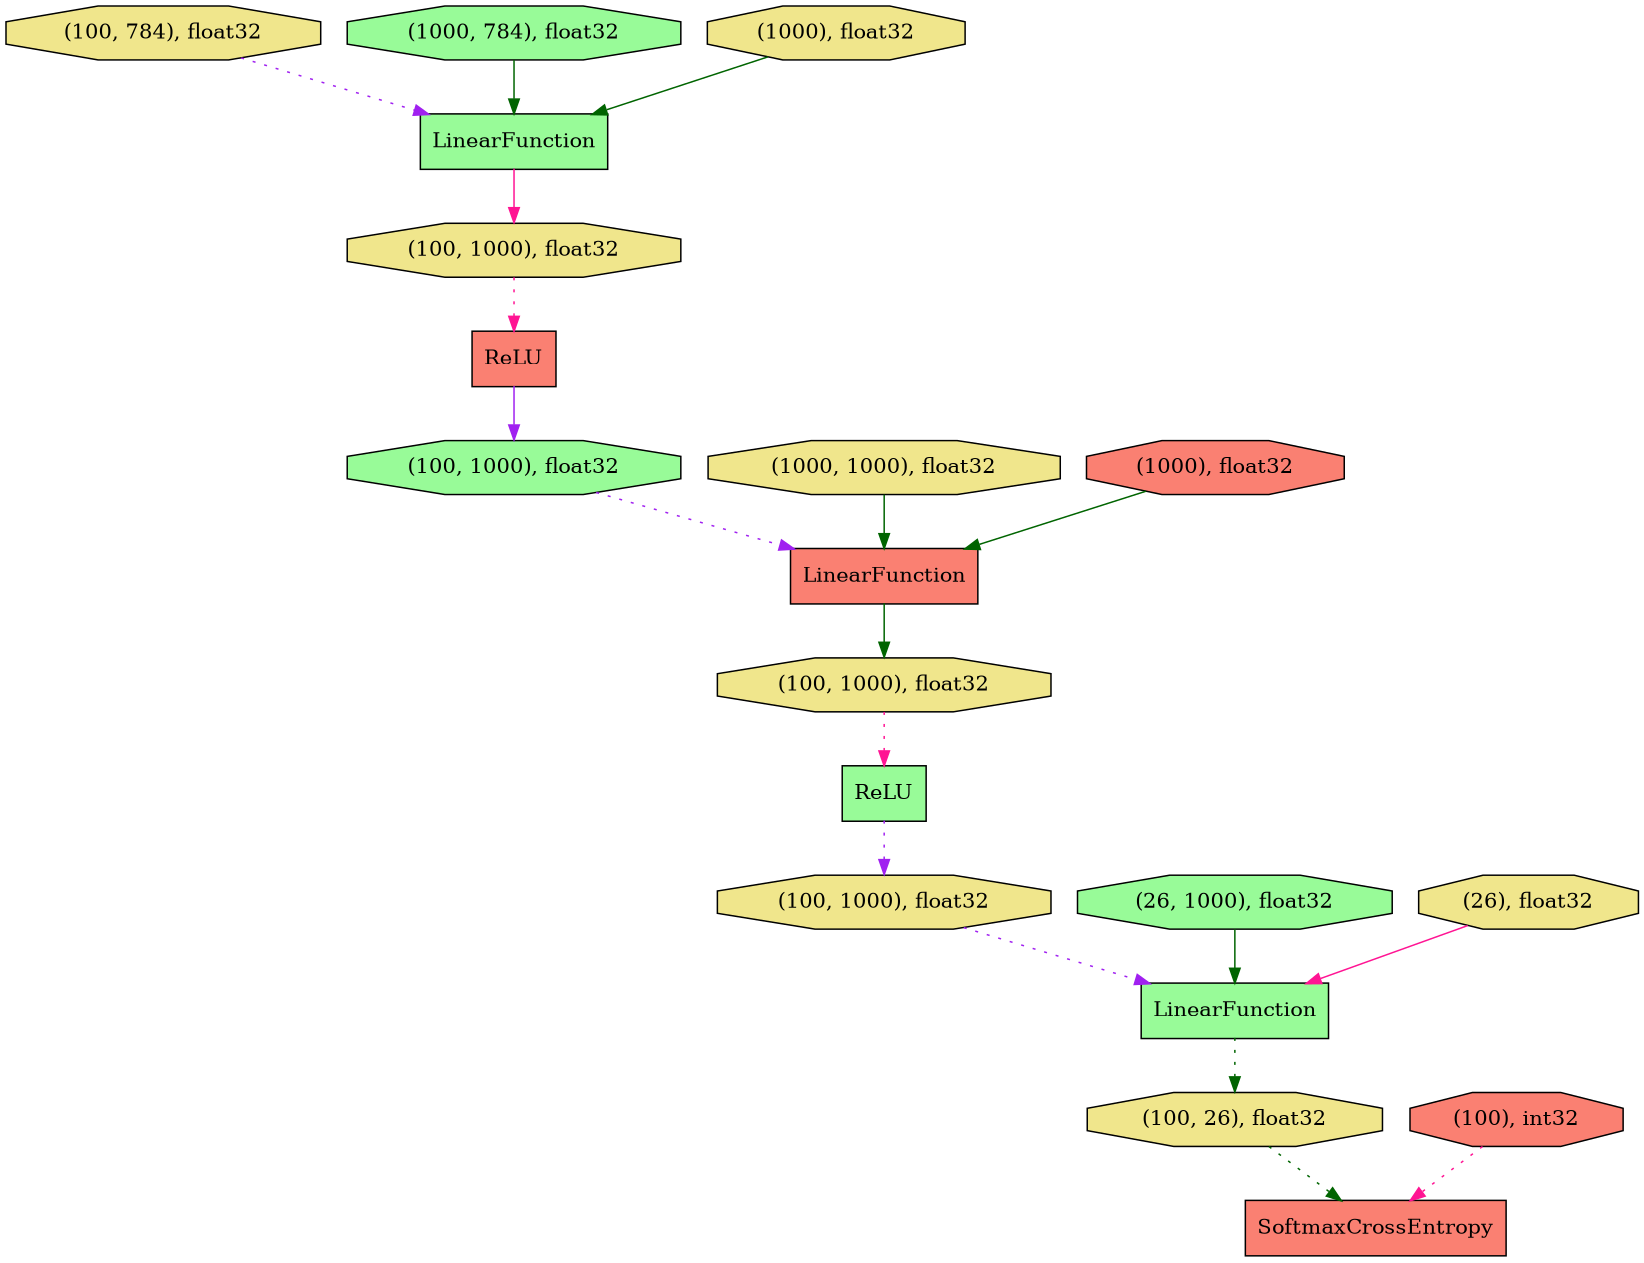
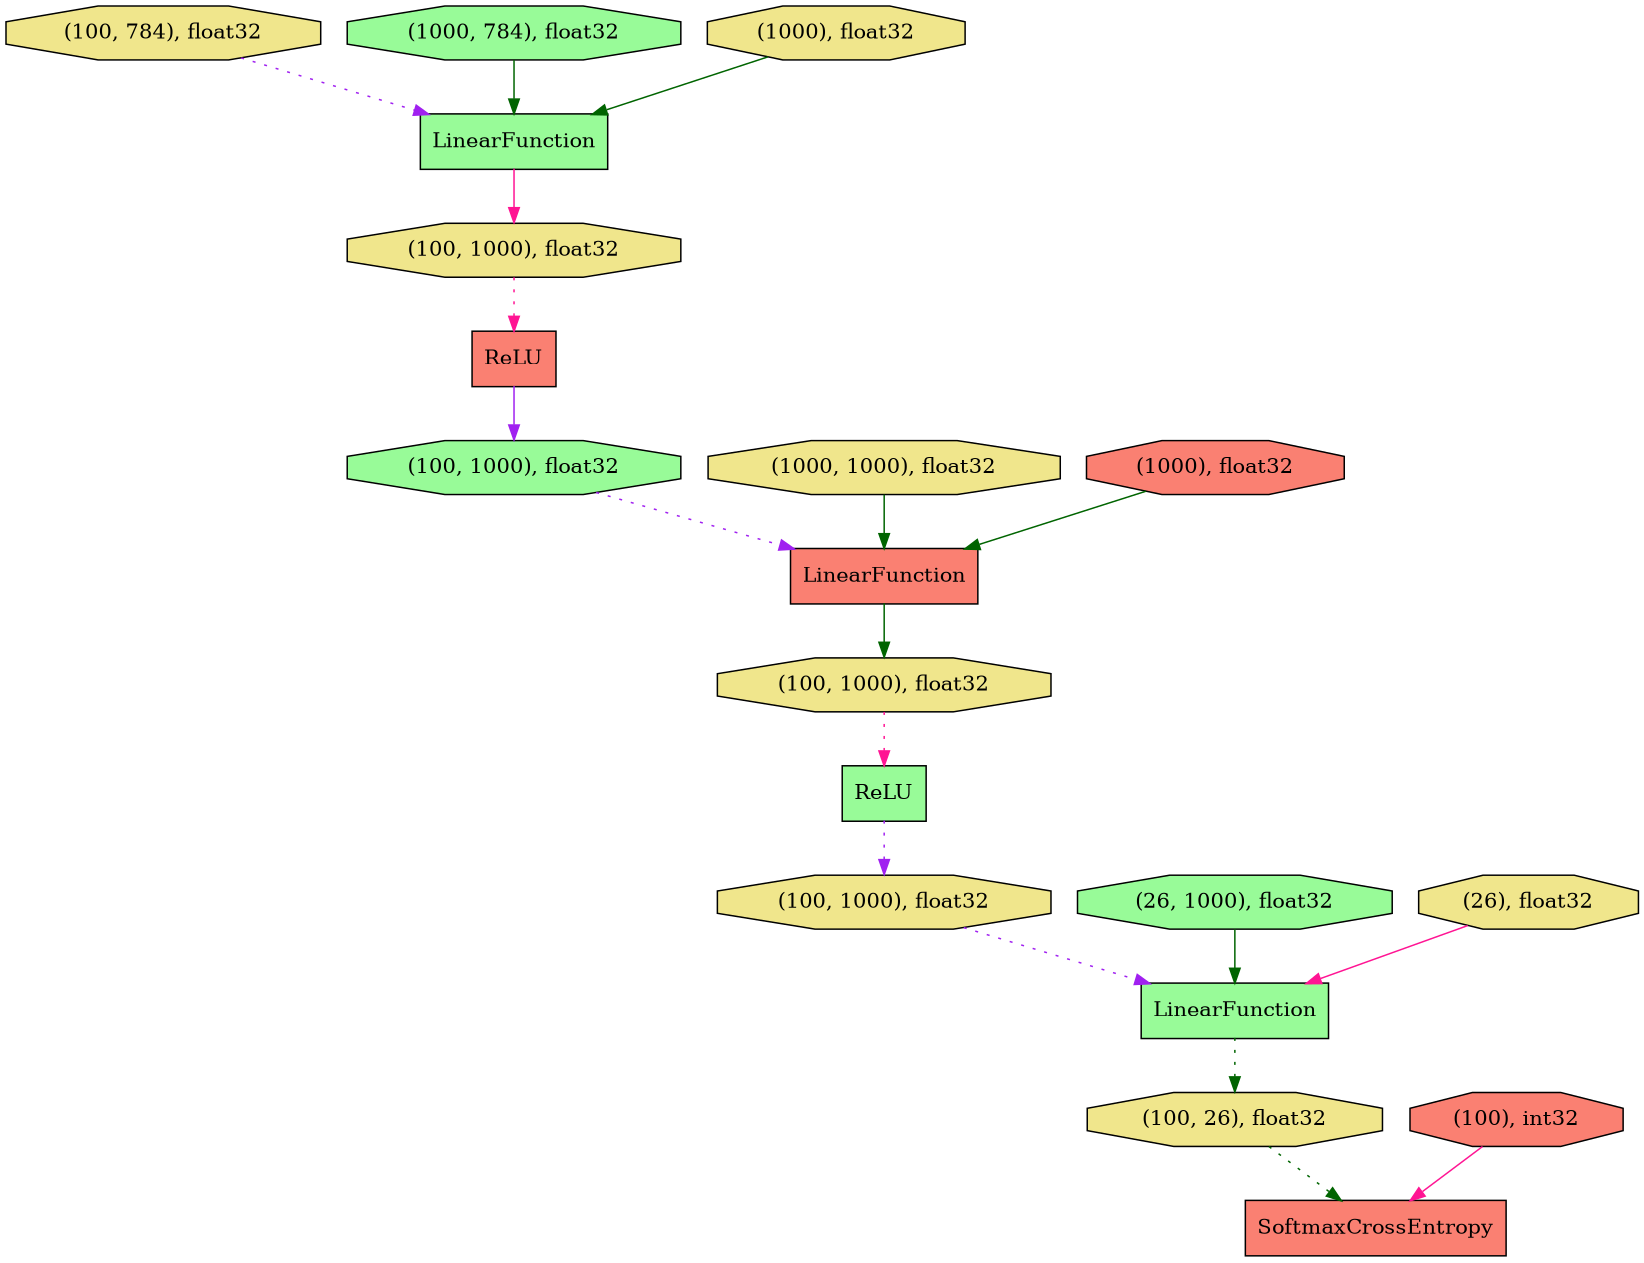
edge "(100), int32" -> "SoftmaxCrossEntropy": style dotted -> solid
